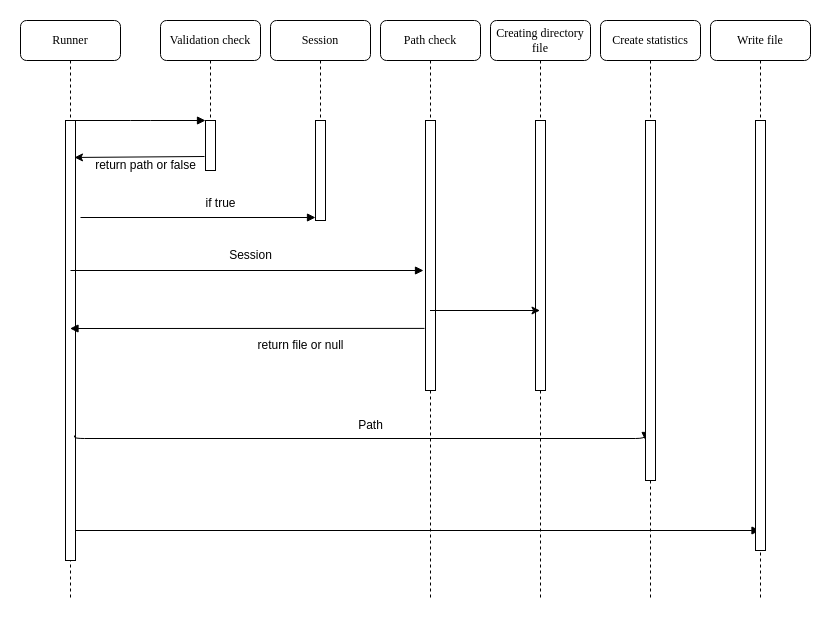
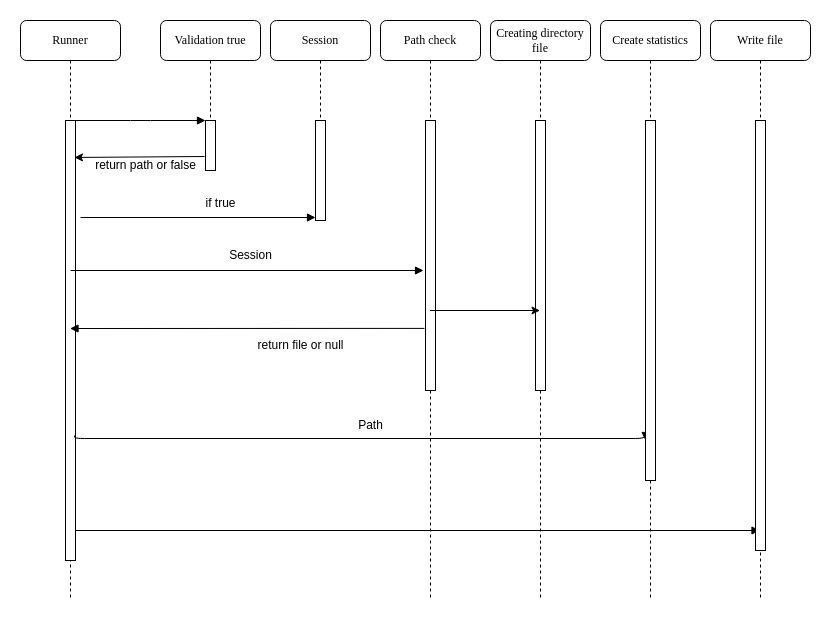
node "Validation check": label "Validation check" -> "Validation true"
